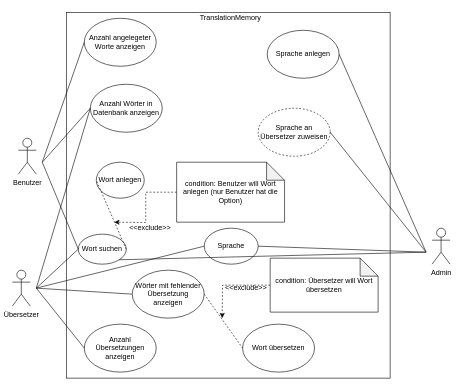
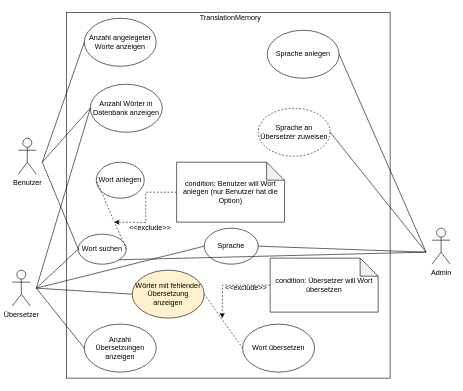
node "Wörter mit fehlender Übersetzung anzeigen": fillcolor #ffffff -> #fff2cc
